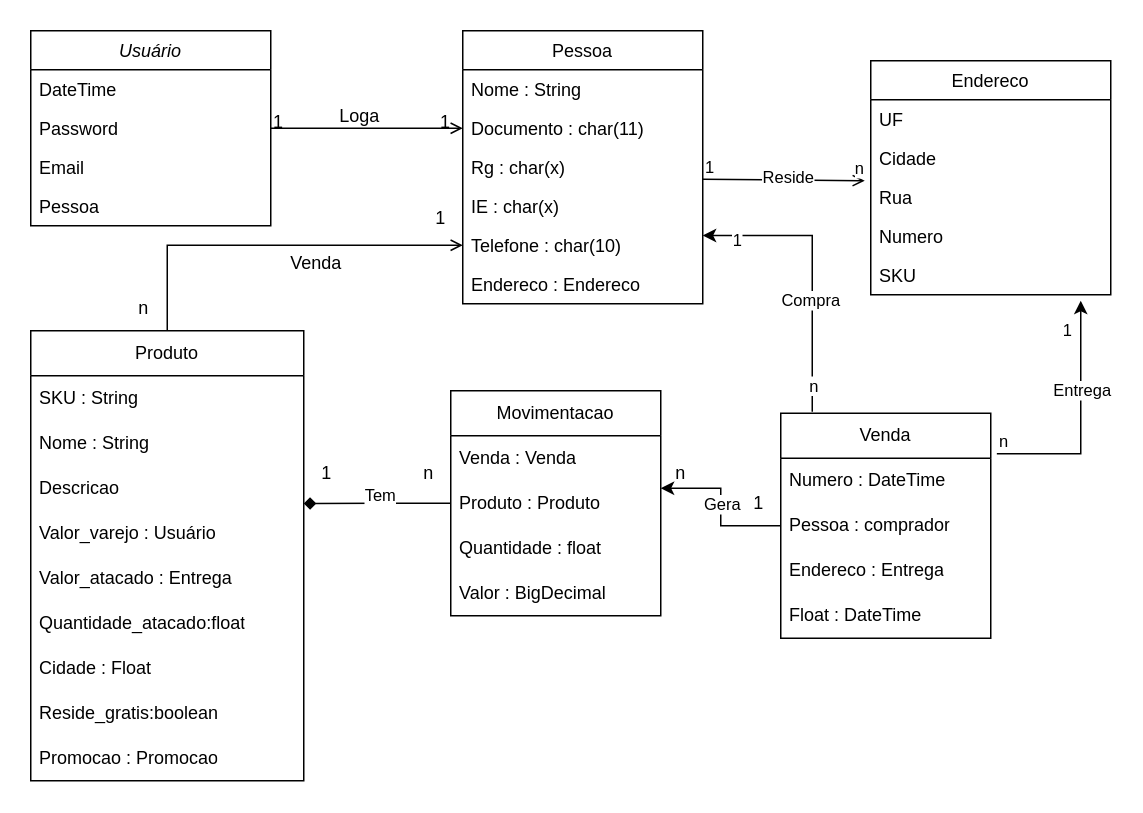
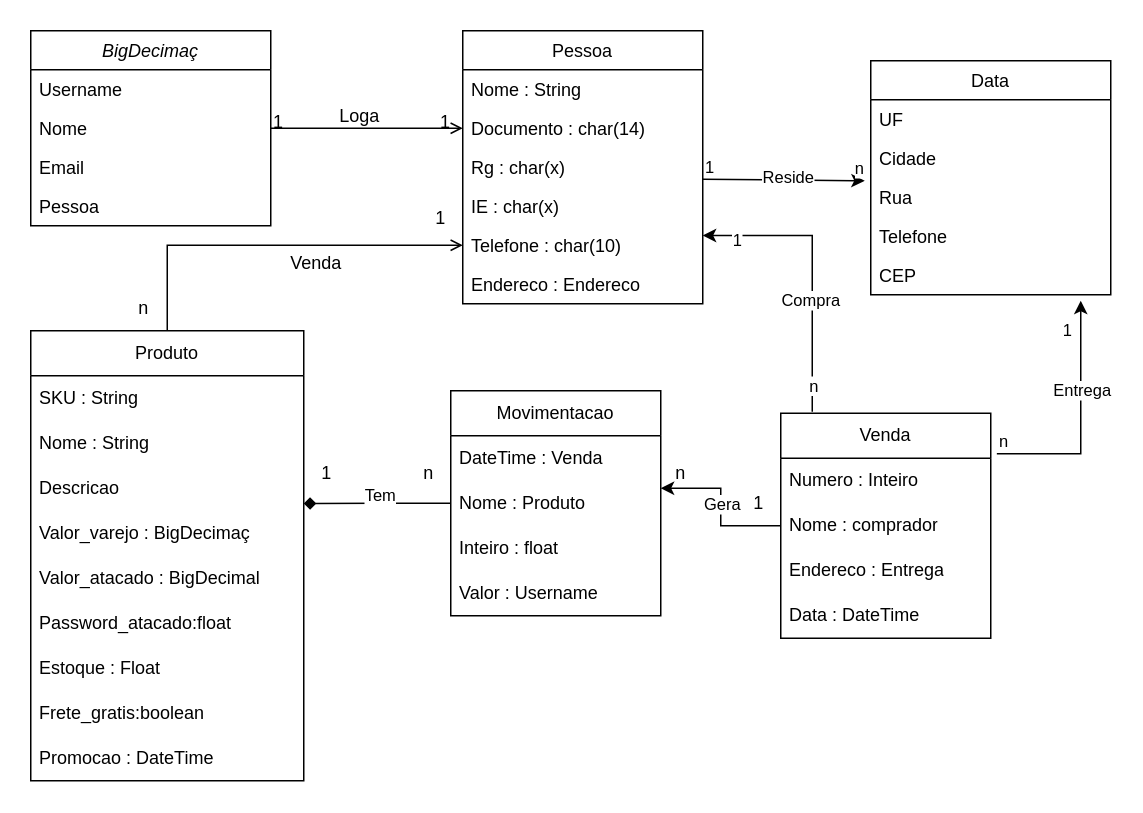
node "Usuário": label "Usuário" -> "BigDecimaç"
node "Endereco": label "Endereco" -> "Data"
node "DateTime": label "DateTime" -> "Username"
node "Password": label "Password" -> "Nome"
node "Documento : char(11)": label "Documento : char(11)" -> "Documento : char(14)"
edge "Rg : char(x)" -> "Rua": arrowhead open -> classic
node "Numero": label "Numero" -> "Telefone"
node "SKU": label "SKU" -> "CEP"
node "Venda : Venda": label "Venda : Venda" -> "DateTime : Venda"
node "Numero : DateTime": label "Numero : DateTime" -> "Numero : Inteiro"
node "Produto : Produto": label "Produto : Produto" -> "Nome : Produto"
node "Pessoa : comprador": label "Pessoa : comprador" -> "Nome : comprador"
node "Valor_varejo : Usuário": label "Valor_varejo : Usuário" -> "Valor_varejo : BigDecimaç"
node "Quantidade : float": label "Quantidade : float" -> "Inteiro : float"
node "Valor_atacado : Entrega": label "Valor_atacado : Entrega" -> "Valor_atacado : BigDecimal"
node "Valor : BigDecimal": label "Valor : BigDecimal" -> "Valor : Username"
node "Float : DateTime": label "Float : DateTime" -> "Data : DateTime"
node "Quantidade_atacado:float": label "Quantidade_atacado:float" -> "Password_atacado:float"
node "Cidade : Float": label "Cidade : Float" -> "Estoque : Float"
node "Reside_gratis:boolean": label "Reside_gratis:boolean" -> "Frete_gratis:boolean"
node "Promocao : Promocao": label "Promocao : Promocao" -> "Promocao : DateTime"
